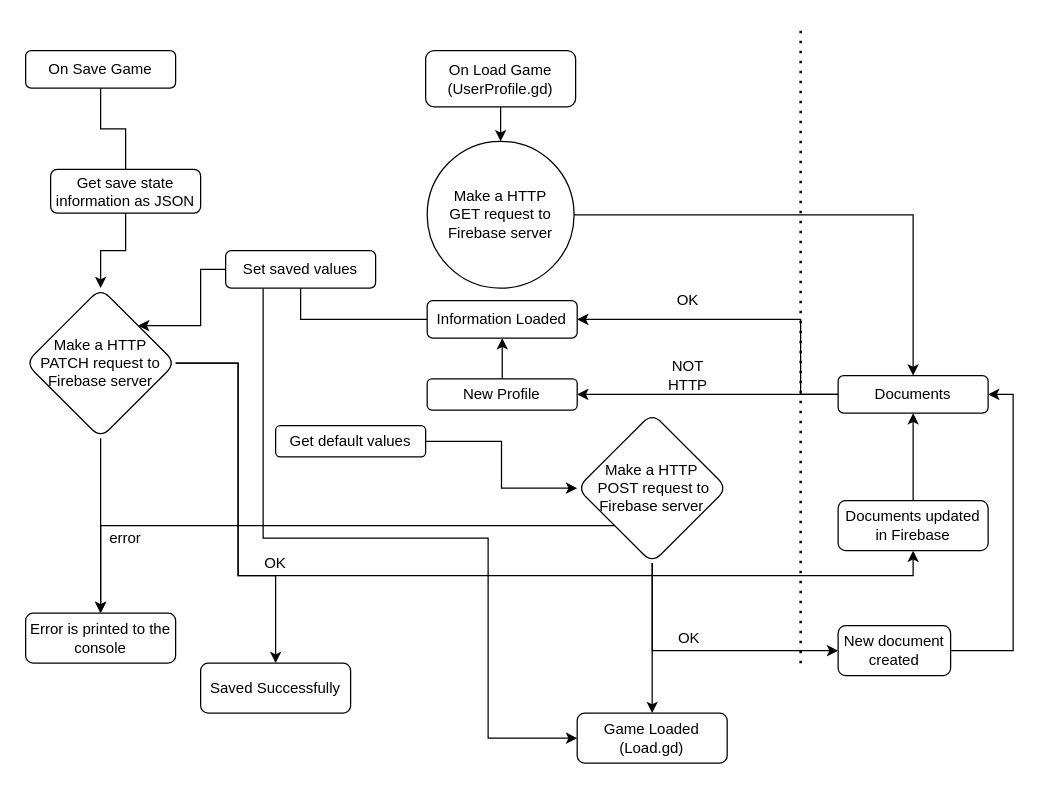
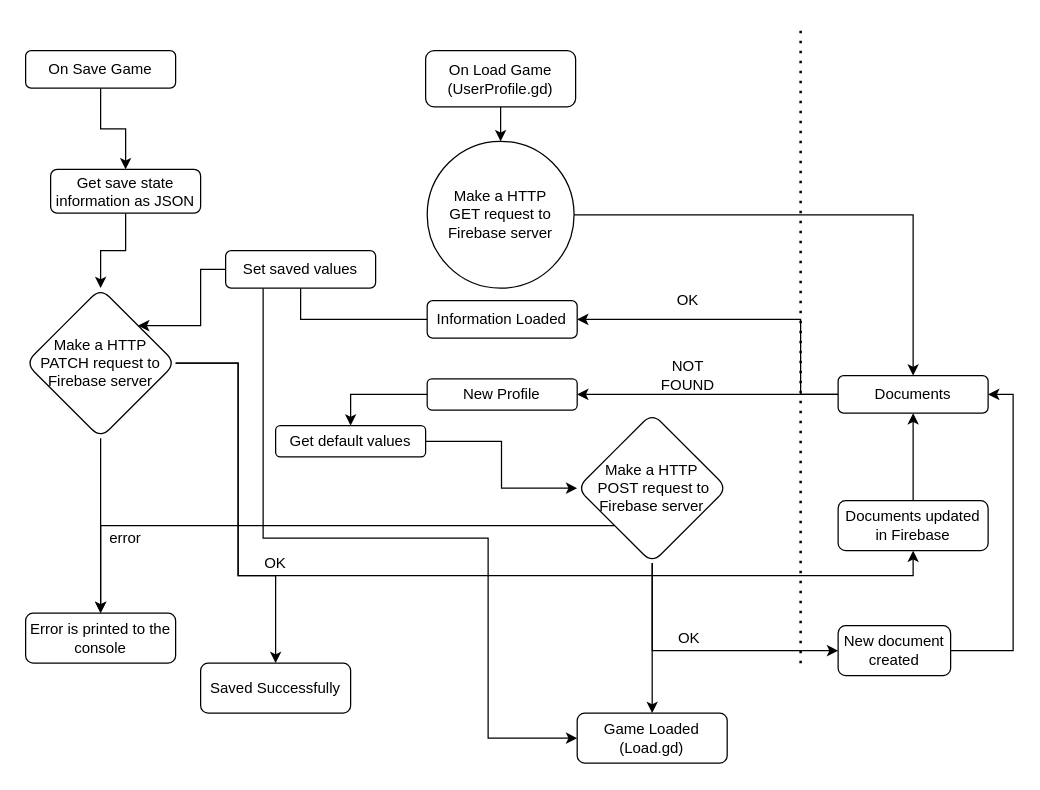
edge "On Save Game" -- "Get save state information as JSON": arrowhead none -> classic
edge "New Profile" -> "Information Loaded": now "New Profile" -> "Get default values"
node "NOT HTTP": label "NOT HTTP" -> "NOT FOUND"
